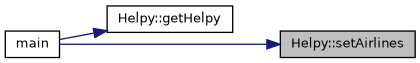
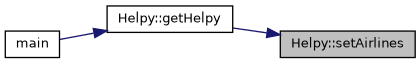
edge "main" -> "Helpy::setAirlines": now "Helpy::getHelpy" -> "Helpy::setAirlines"
